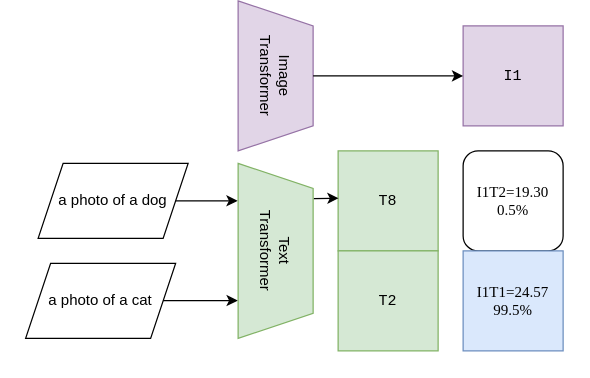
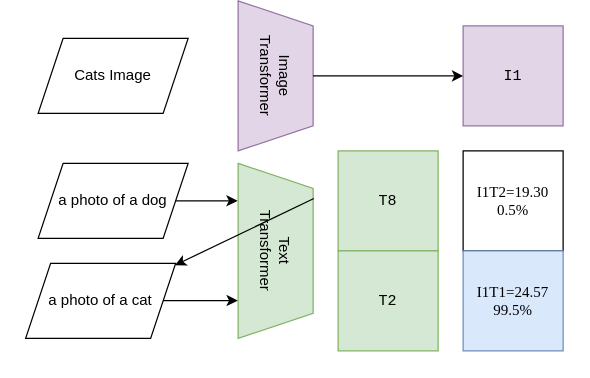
node "Cats Image": added
edge "Text Transformer" -> "T8": now "Text Transformer" -> "a photo of a cat"
node "I1T2=19.30 0.5%": shape rounded rectangle -> rectangle
